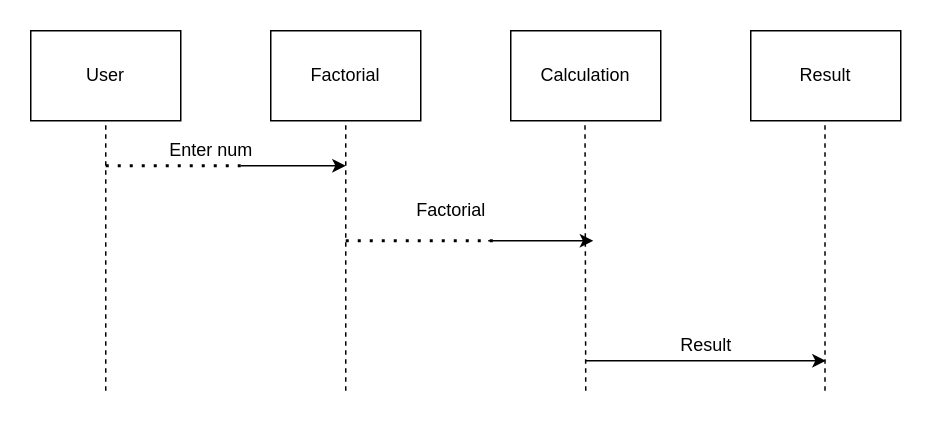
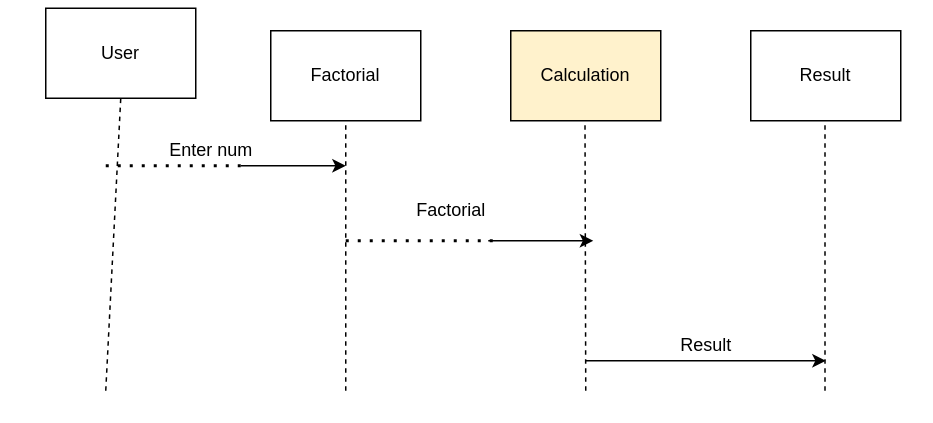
node "User": moved (106, 76) -> (121, 53)
node "Calculation": fillcolor #ffffff -> #fff2cc
